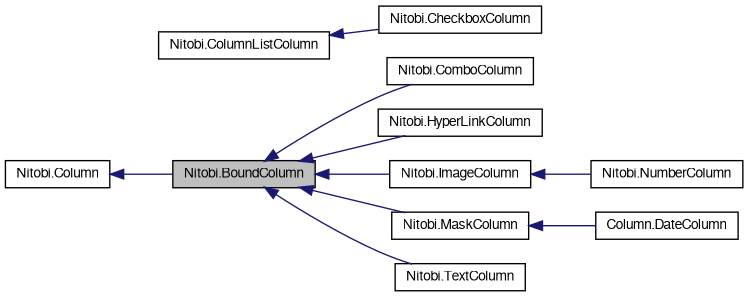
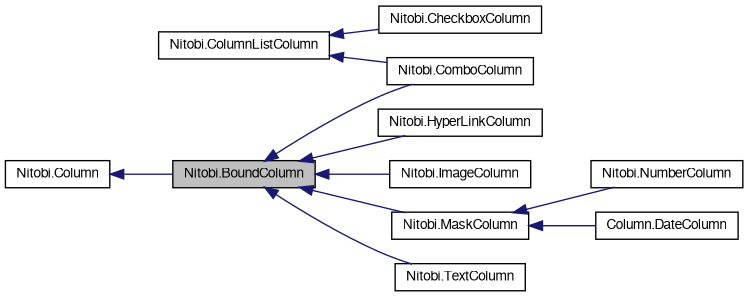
edge "Nitobi.ComboColumn" -> "Nitobi.ColumnListColumn": added
edge "Nitobi.NumberColumn" -> "Nitobi.ImageColumn": now "Nitobi.NumberColumn" -> "Nitobi.MaskColumn"
